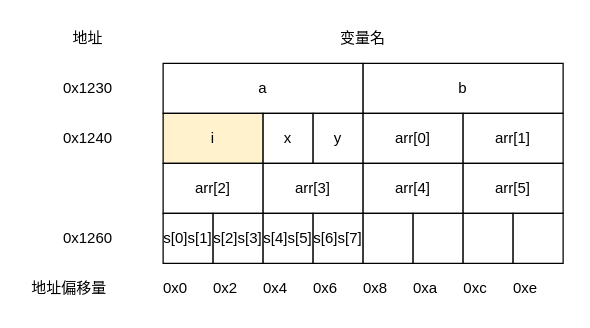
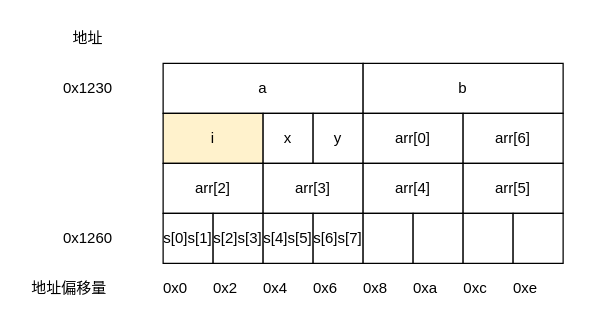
node "变量名": removed
node "0x1240": removed
node "arr[1]": label "arr[1]" -> "arr[6]"
